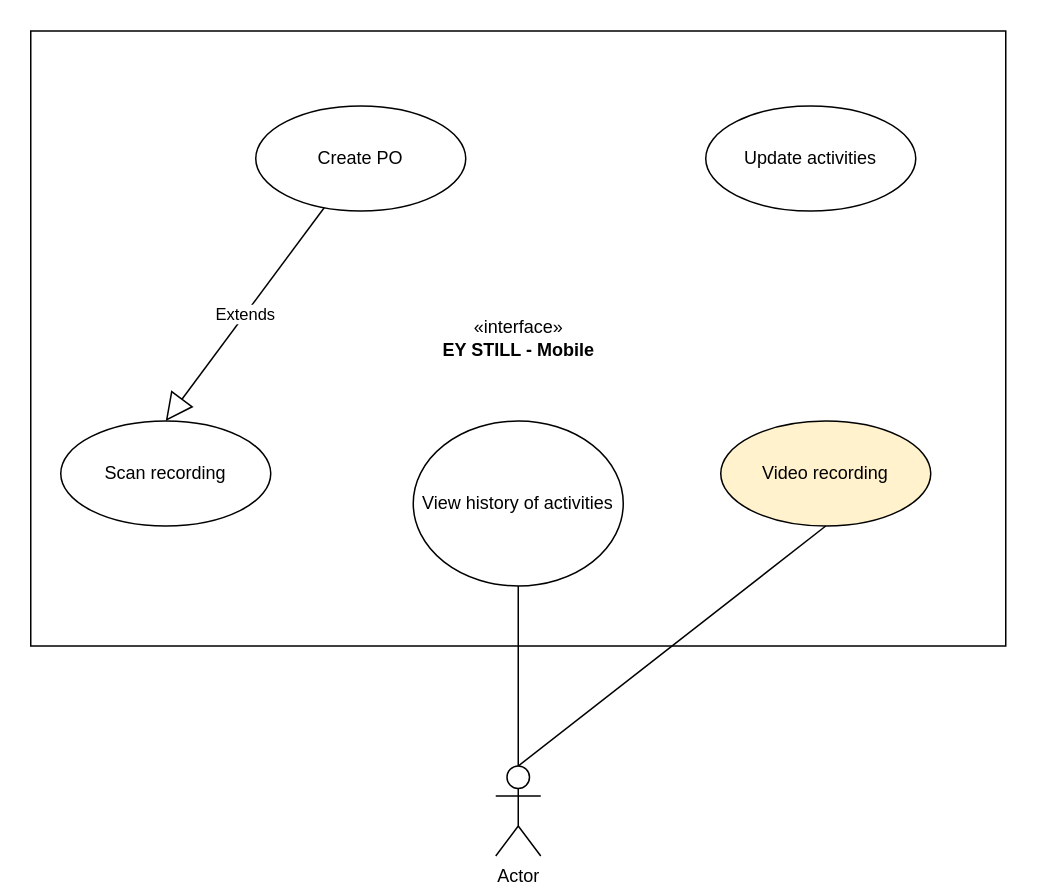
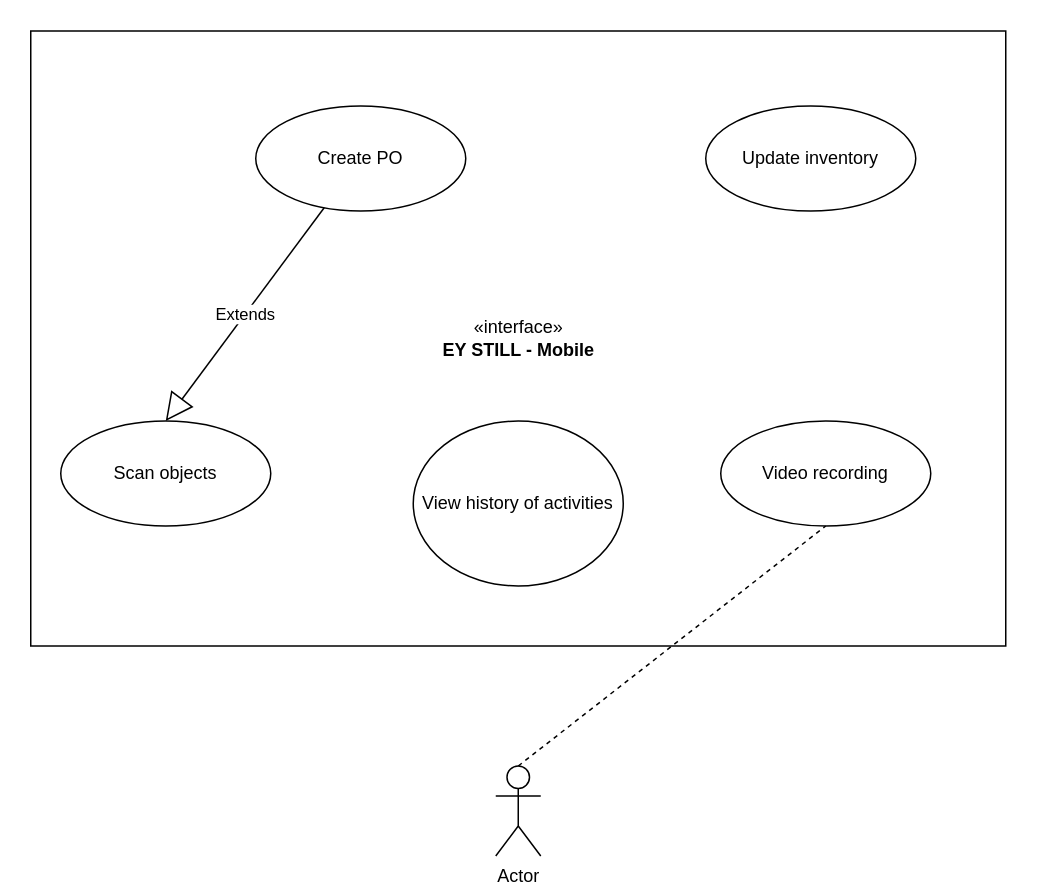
node "Update activities": label "Update activities" -> "Update inventory"
node "Scan recording": label "Scan recording" -> "Scan objects"
node "Video recording": fillcolor #fff2cc -> #ffffff
edge "Video recording" -- "Actor": style solid -> dashed
edge "View history of activities" -- "Actor": removed
